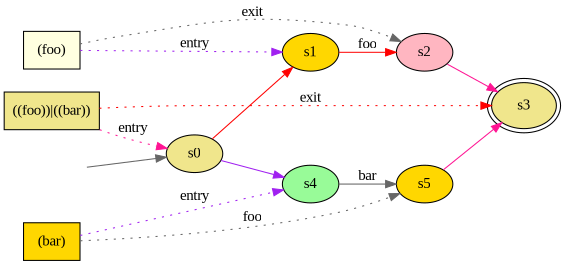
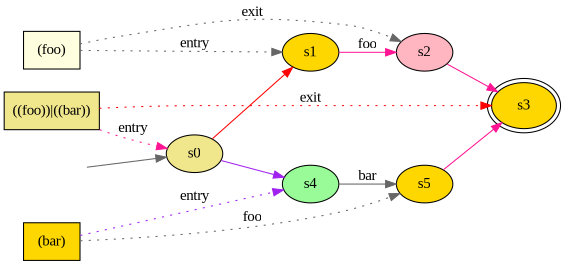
edge "(foo)" -> "s1": color purple -> gray40
edge "s1" -> "s2": color red -> deeppink
node "s3": fillcolor khaki -> gold
